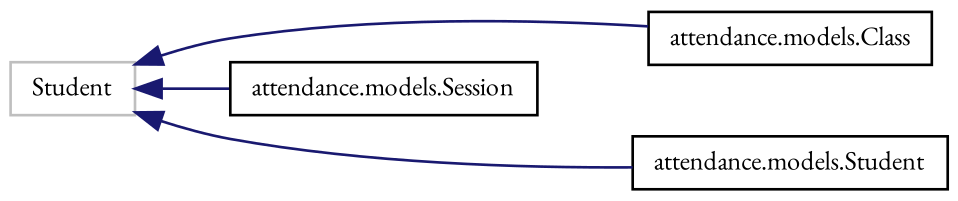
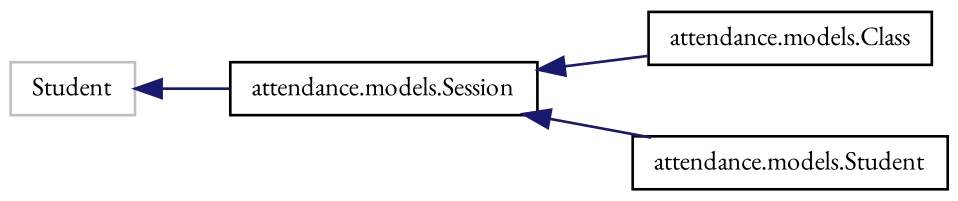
edge "attendance.models.Class" -> "Student": now "attendance.models.Class" -> "attendance.models.Session"
edge "attendance.models.Student" -> "Student": now "attendance.models.Student" -> "attendance.models.Session"
